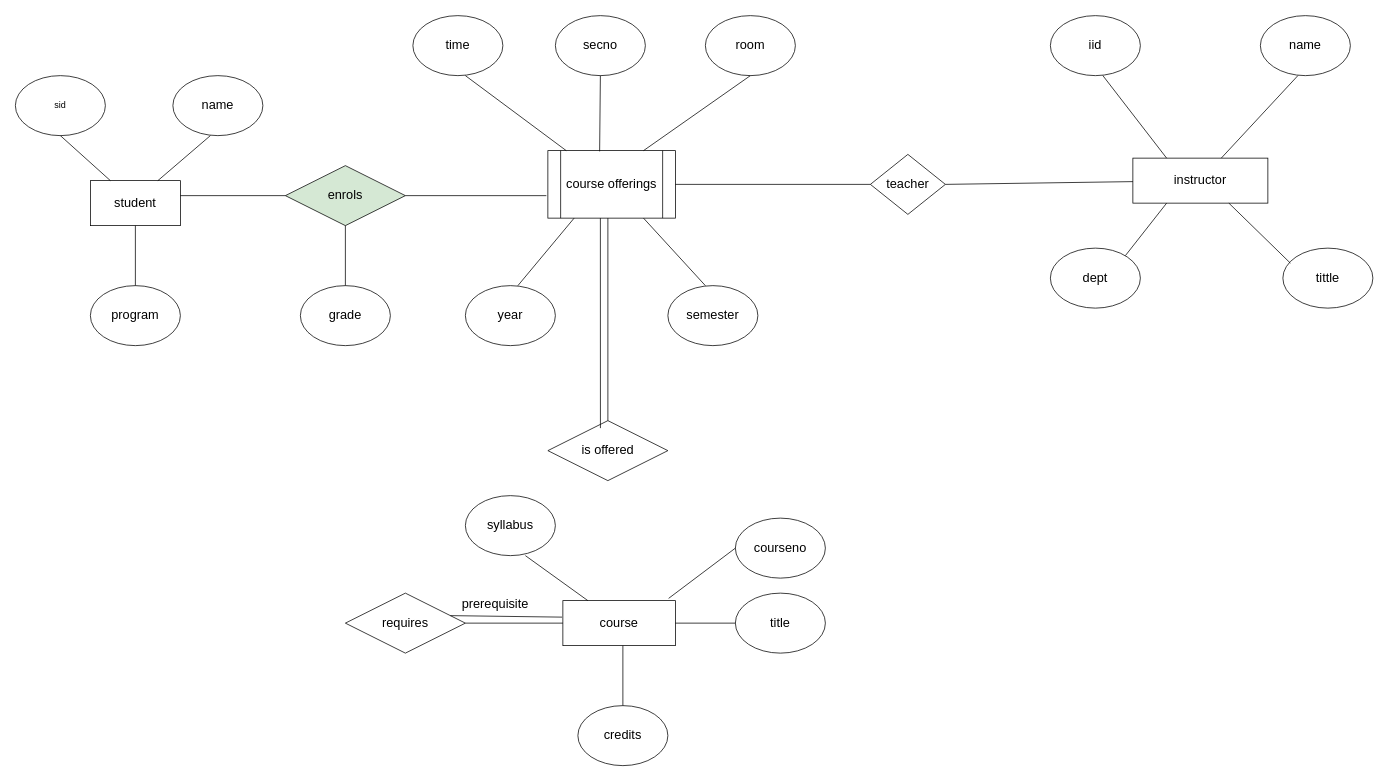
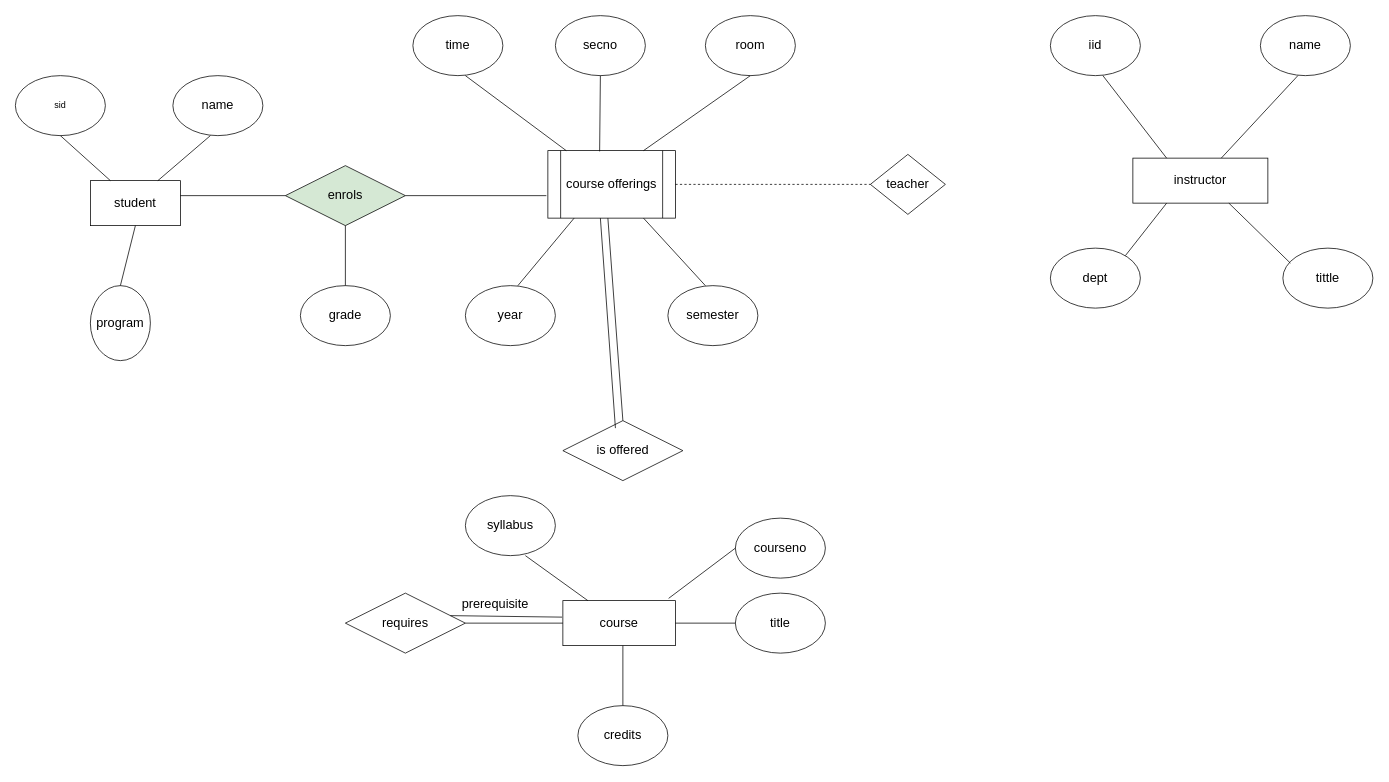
edge "instructor" -- "teacher": removed
edge "course offerings" -- "teacher": style solid -> dashed
node "program": size 90x60 -> 60x75
node "is offered": moved (608, 450) -> (623, 450)
